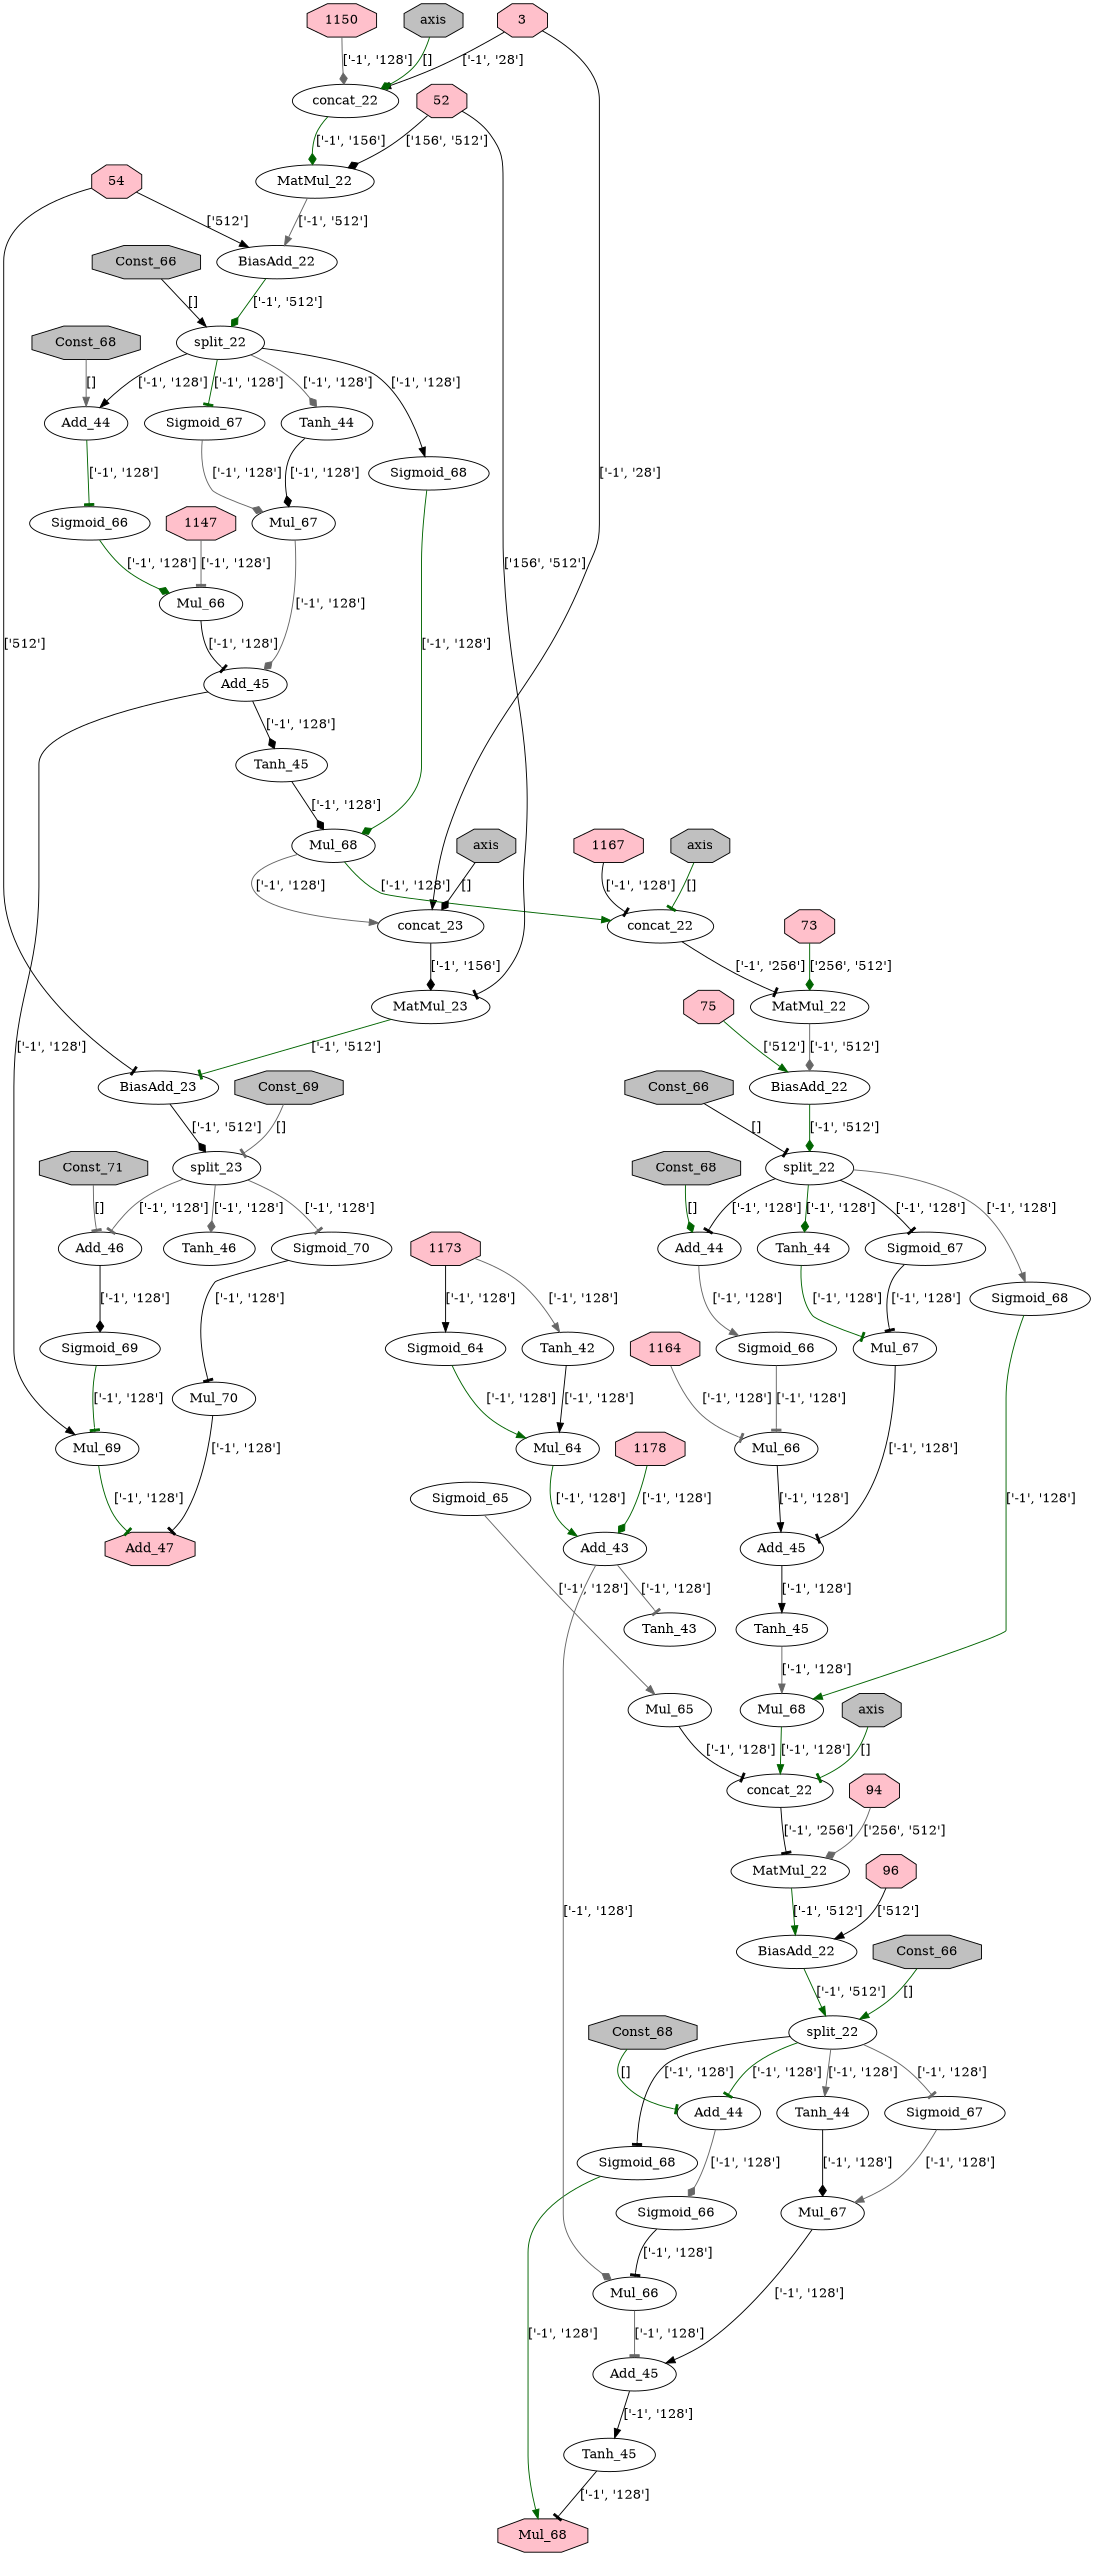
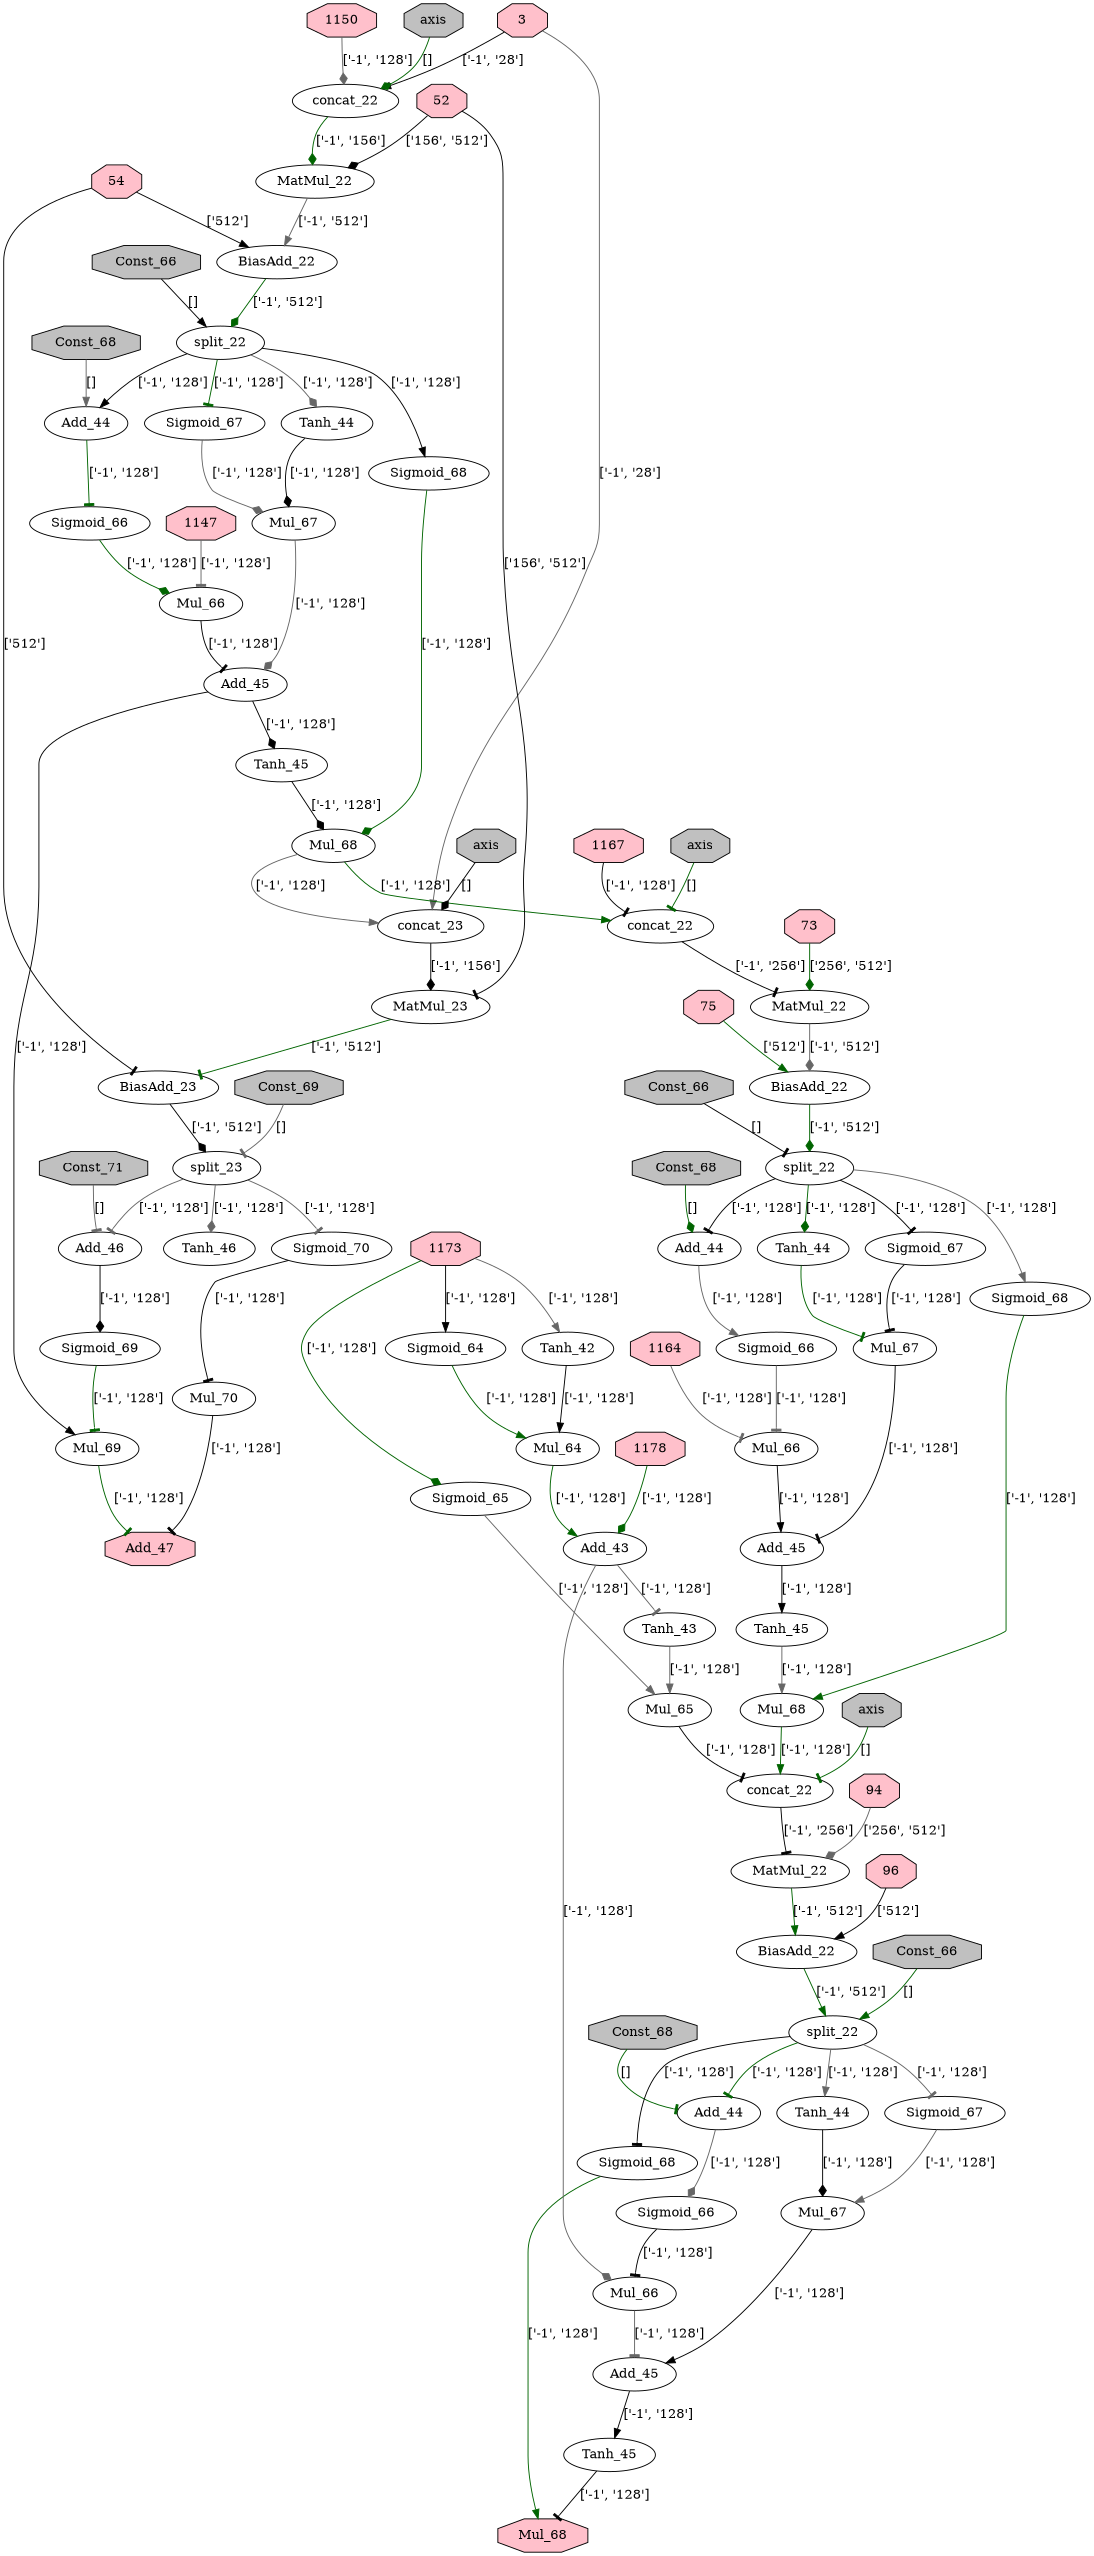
edge "3" -> "concat_23": color black -> gray40
edge "1173" -> "Sigmoid_65": added, label "['-1', '128']"
edge "Tanh_43" -> "Mul_65": added, label "['-1', '128']"
